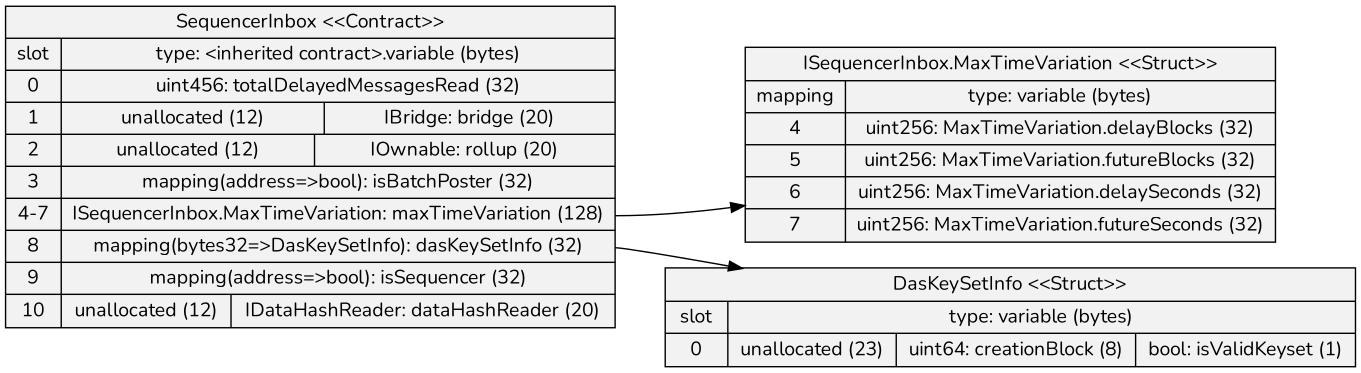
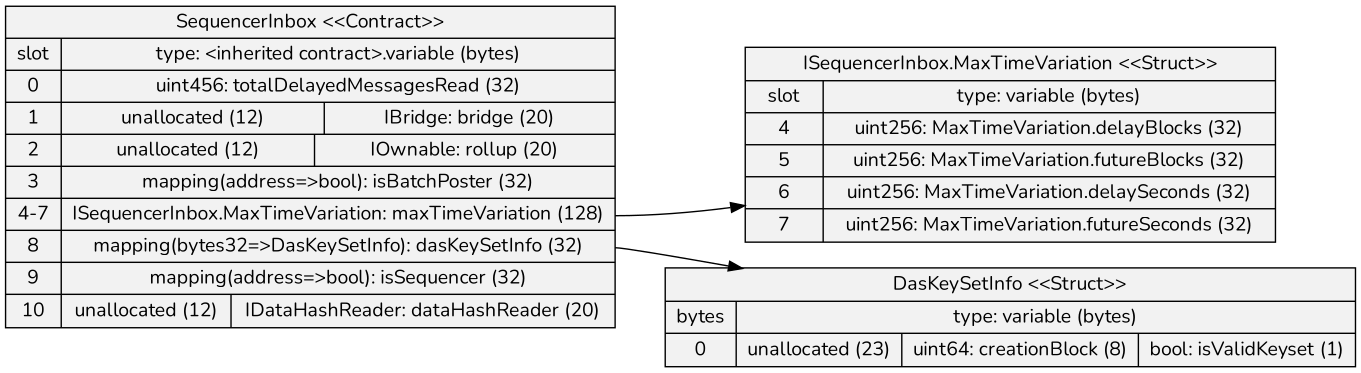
node "ISequencerInbox.MaxTimeVariation <<Struct>>": text "mapping" -> "slot"
node "DasKeySetInfo <<Struct>>": text "slot" -> "bytes"
